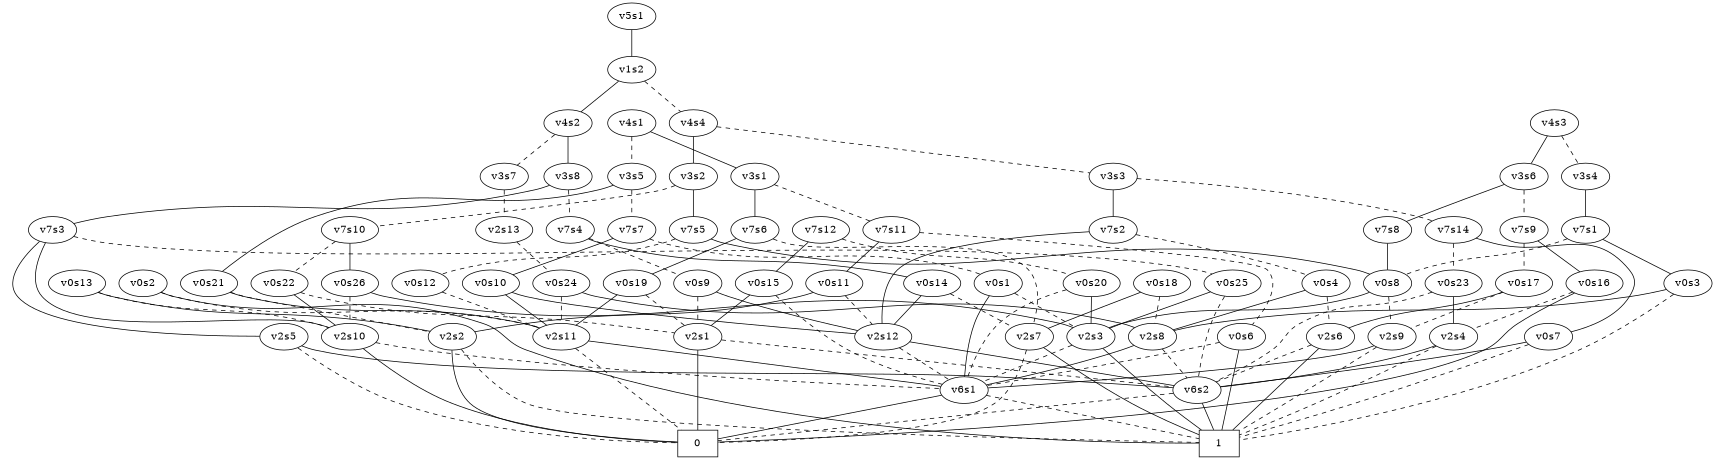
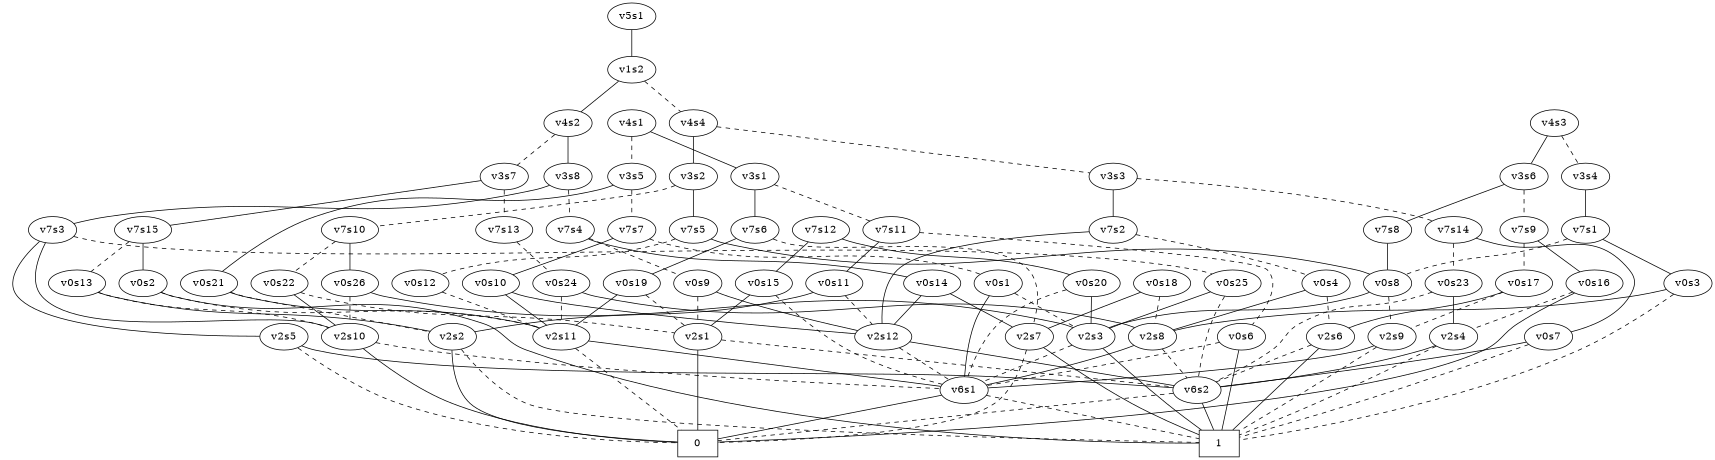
node "v7s15": added
node "v2s13": label "v2s13" -> "v7s13"
edge "v7s12" -- "v0s20": style dashed -> solid
edge "v0s14" -- "v2s7": style dashed -> solid
